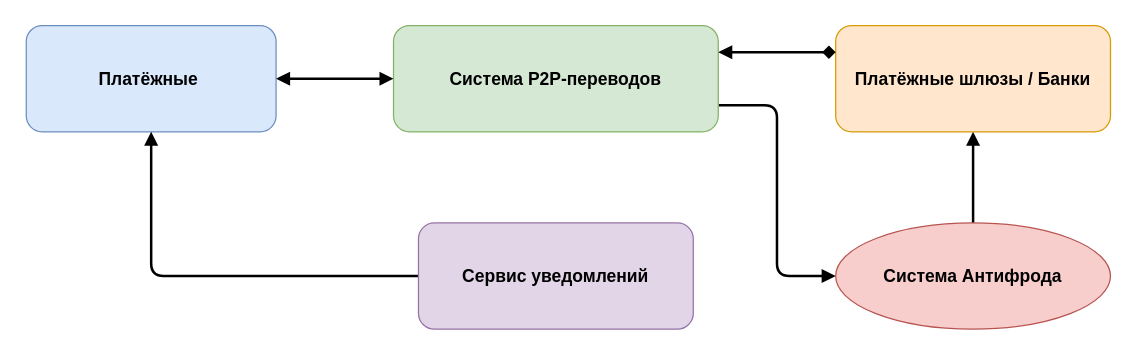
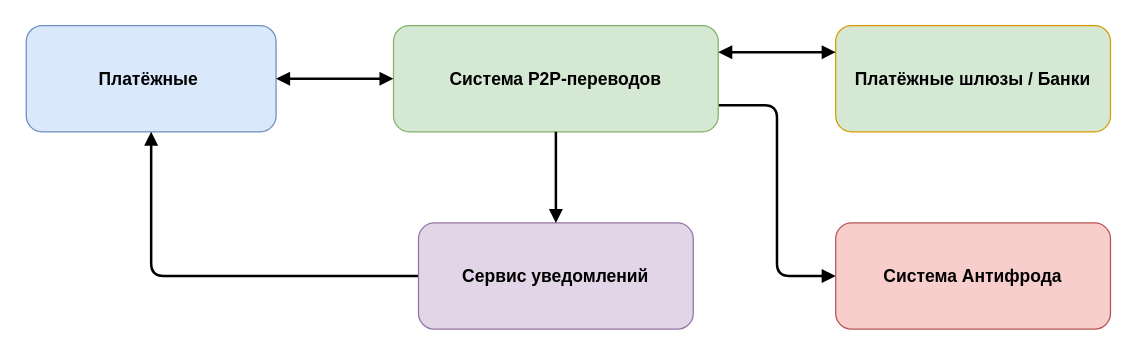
edge "Система P2P-переводов" -- "Платёжные шлюзы / Банки": arrowhead diamond -> block
node "Платёжные шлюзы / Банки": fillcolor #ffe6cc -> #d5e8d4
edge "Система P2P-переводов" -> "Сервис уведомлений": added
edge "Система Антифрода" -> "Платёжные шлюзы / Банки": removed
node "Система Антифрода": shape ellipse -> rounded rectangle
